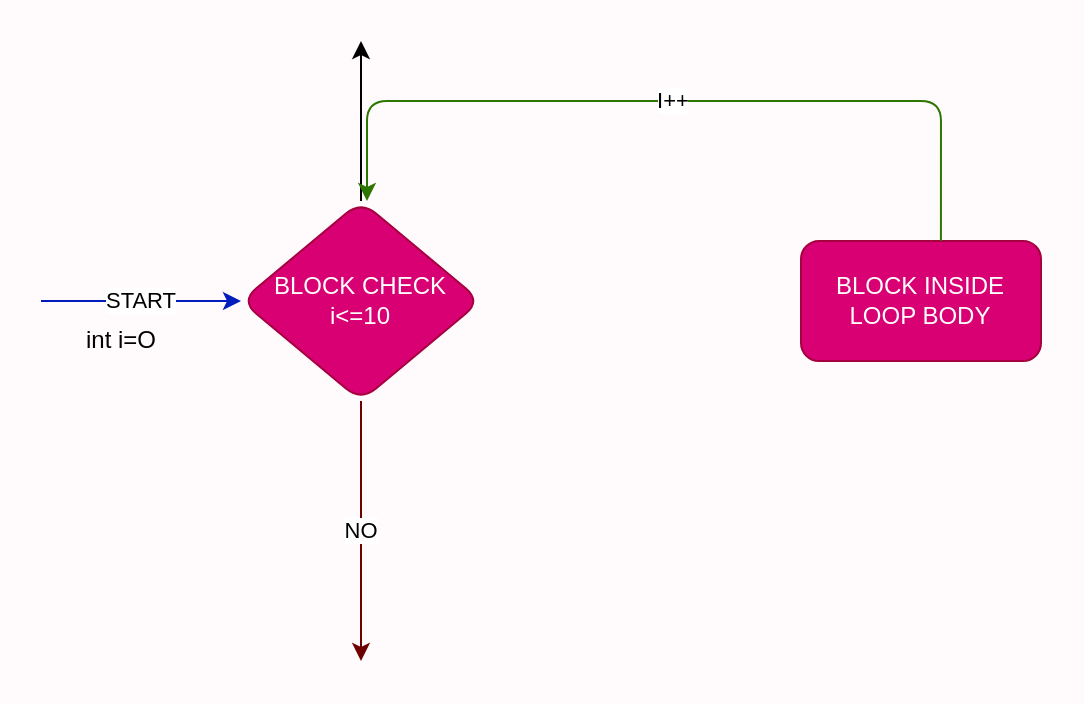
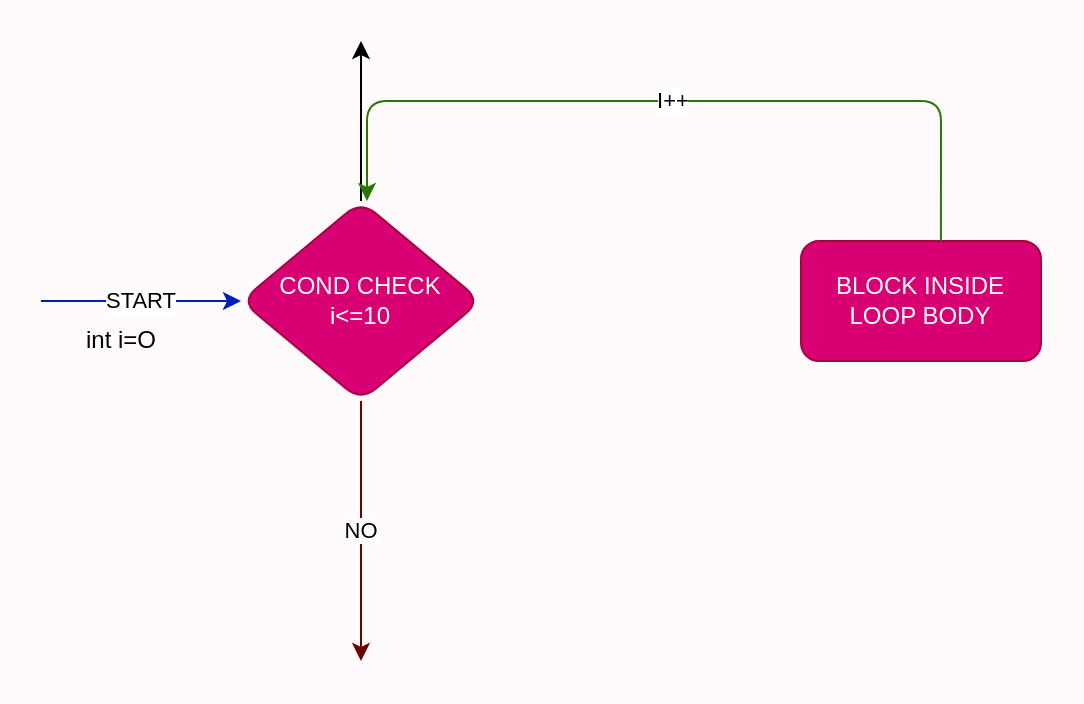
node "BLOCK CHECK i<=10": label "BLOCK CHECK i<=10" -> "COND CHECK i<=10"
